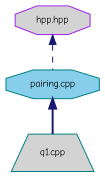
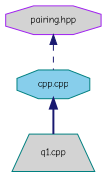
node "hpp.hpp": label "hpp.hpp" -> "pairing.hpp"
node "pairing.cpp": label "pairing.cpp" -> "cpp.cpp"
